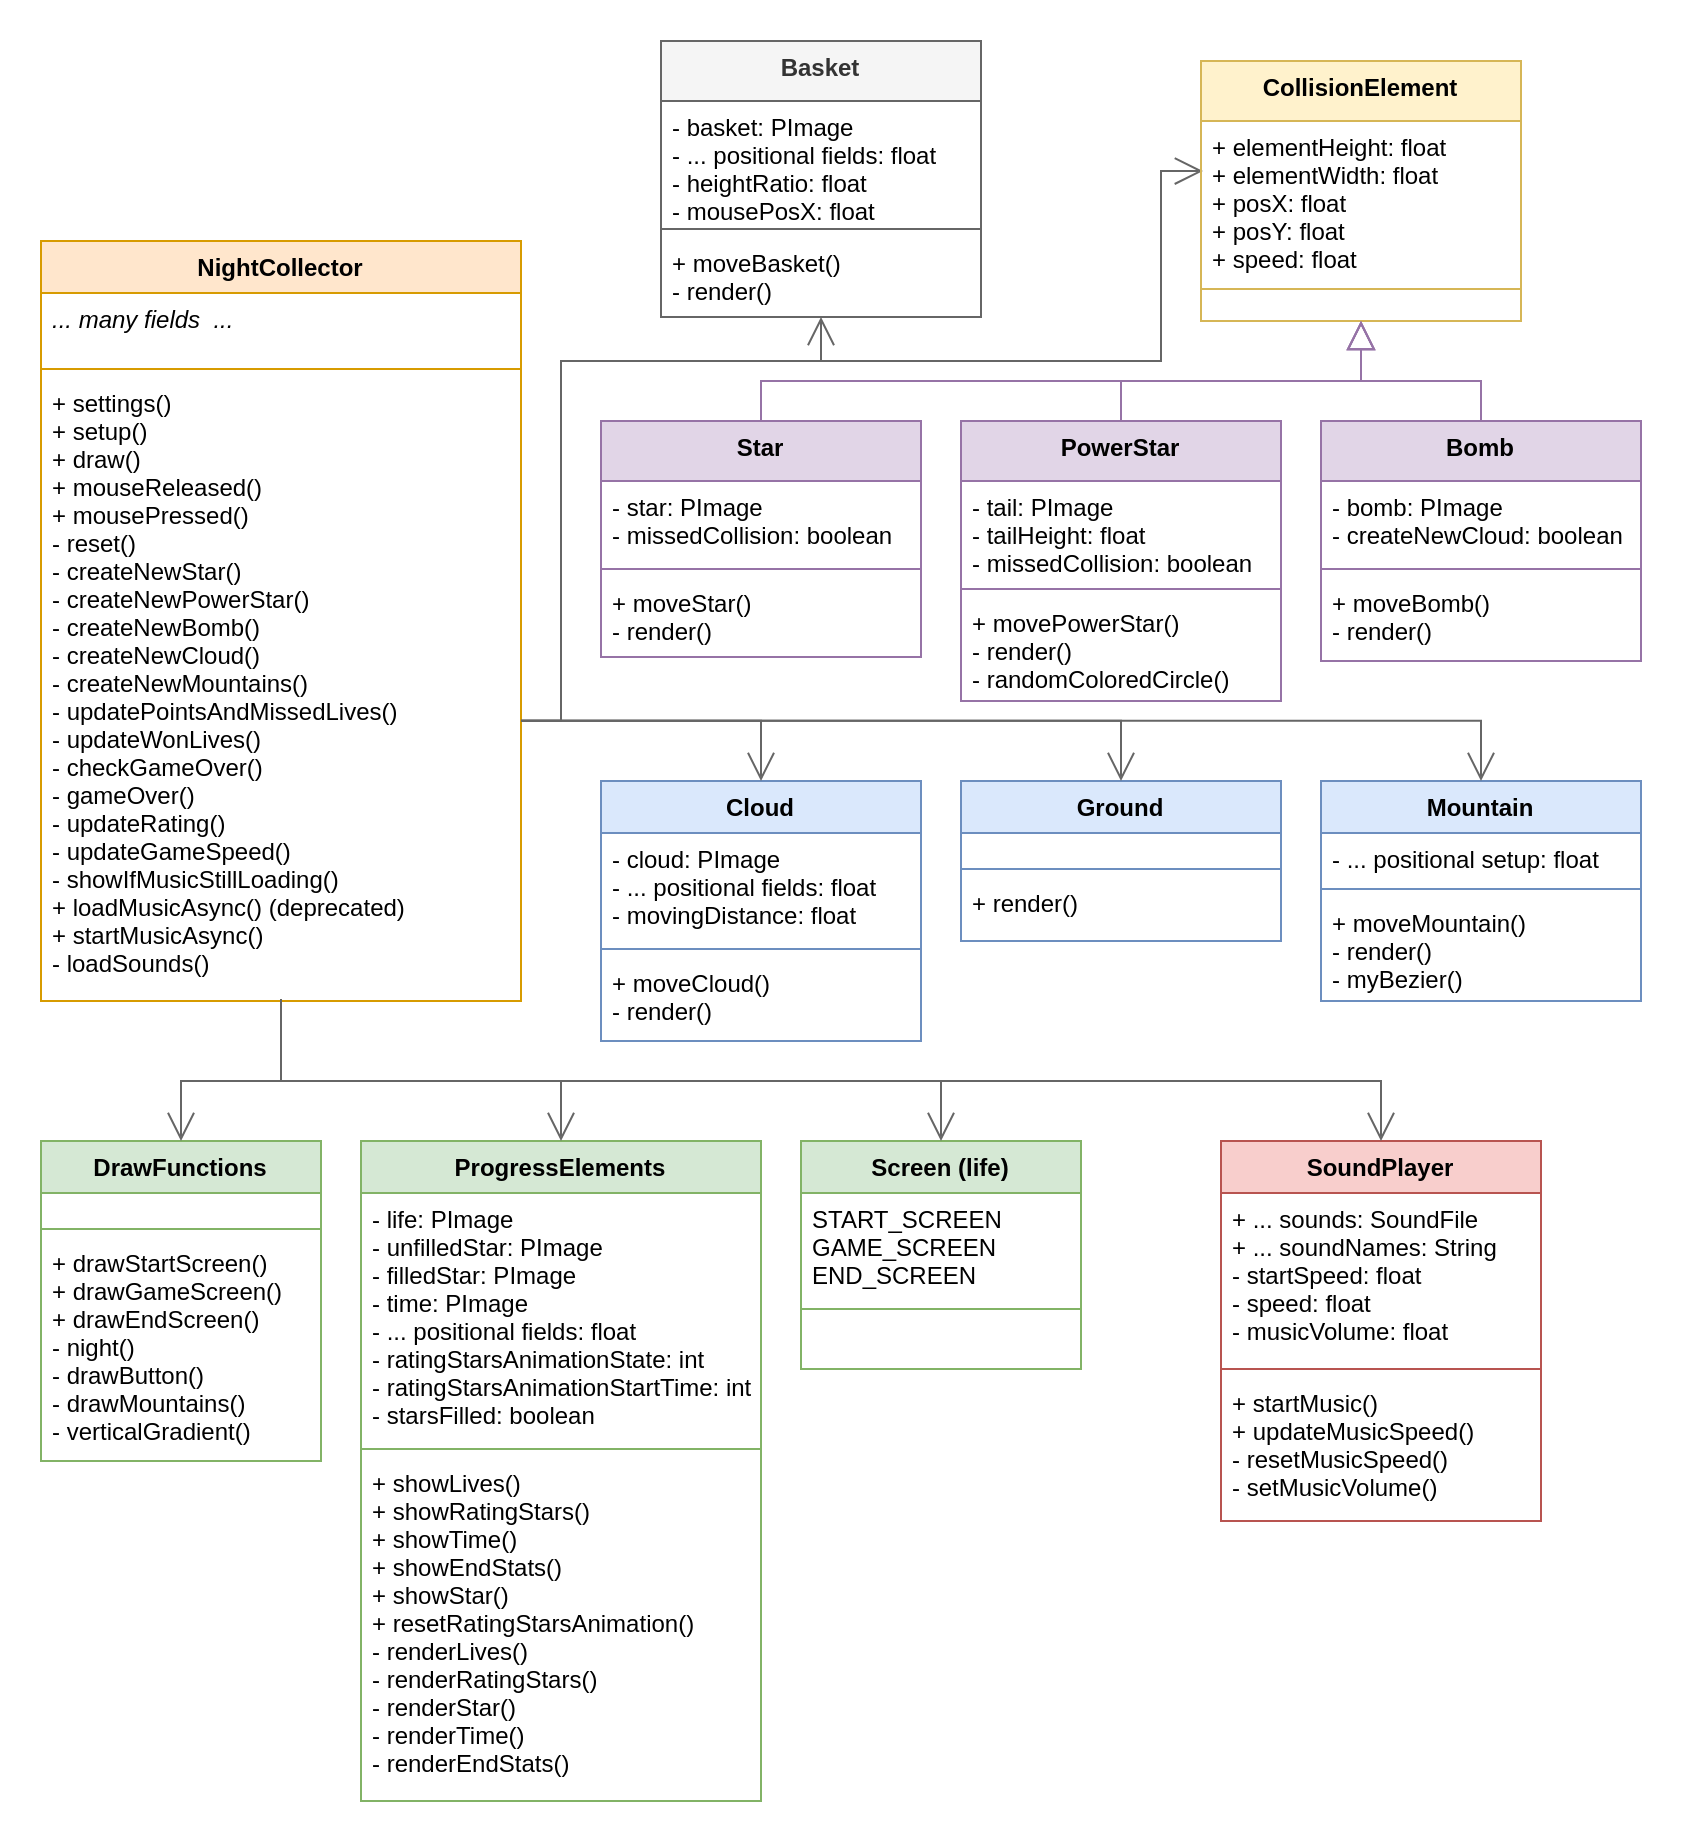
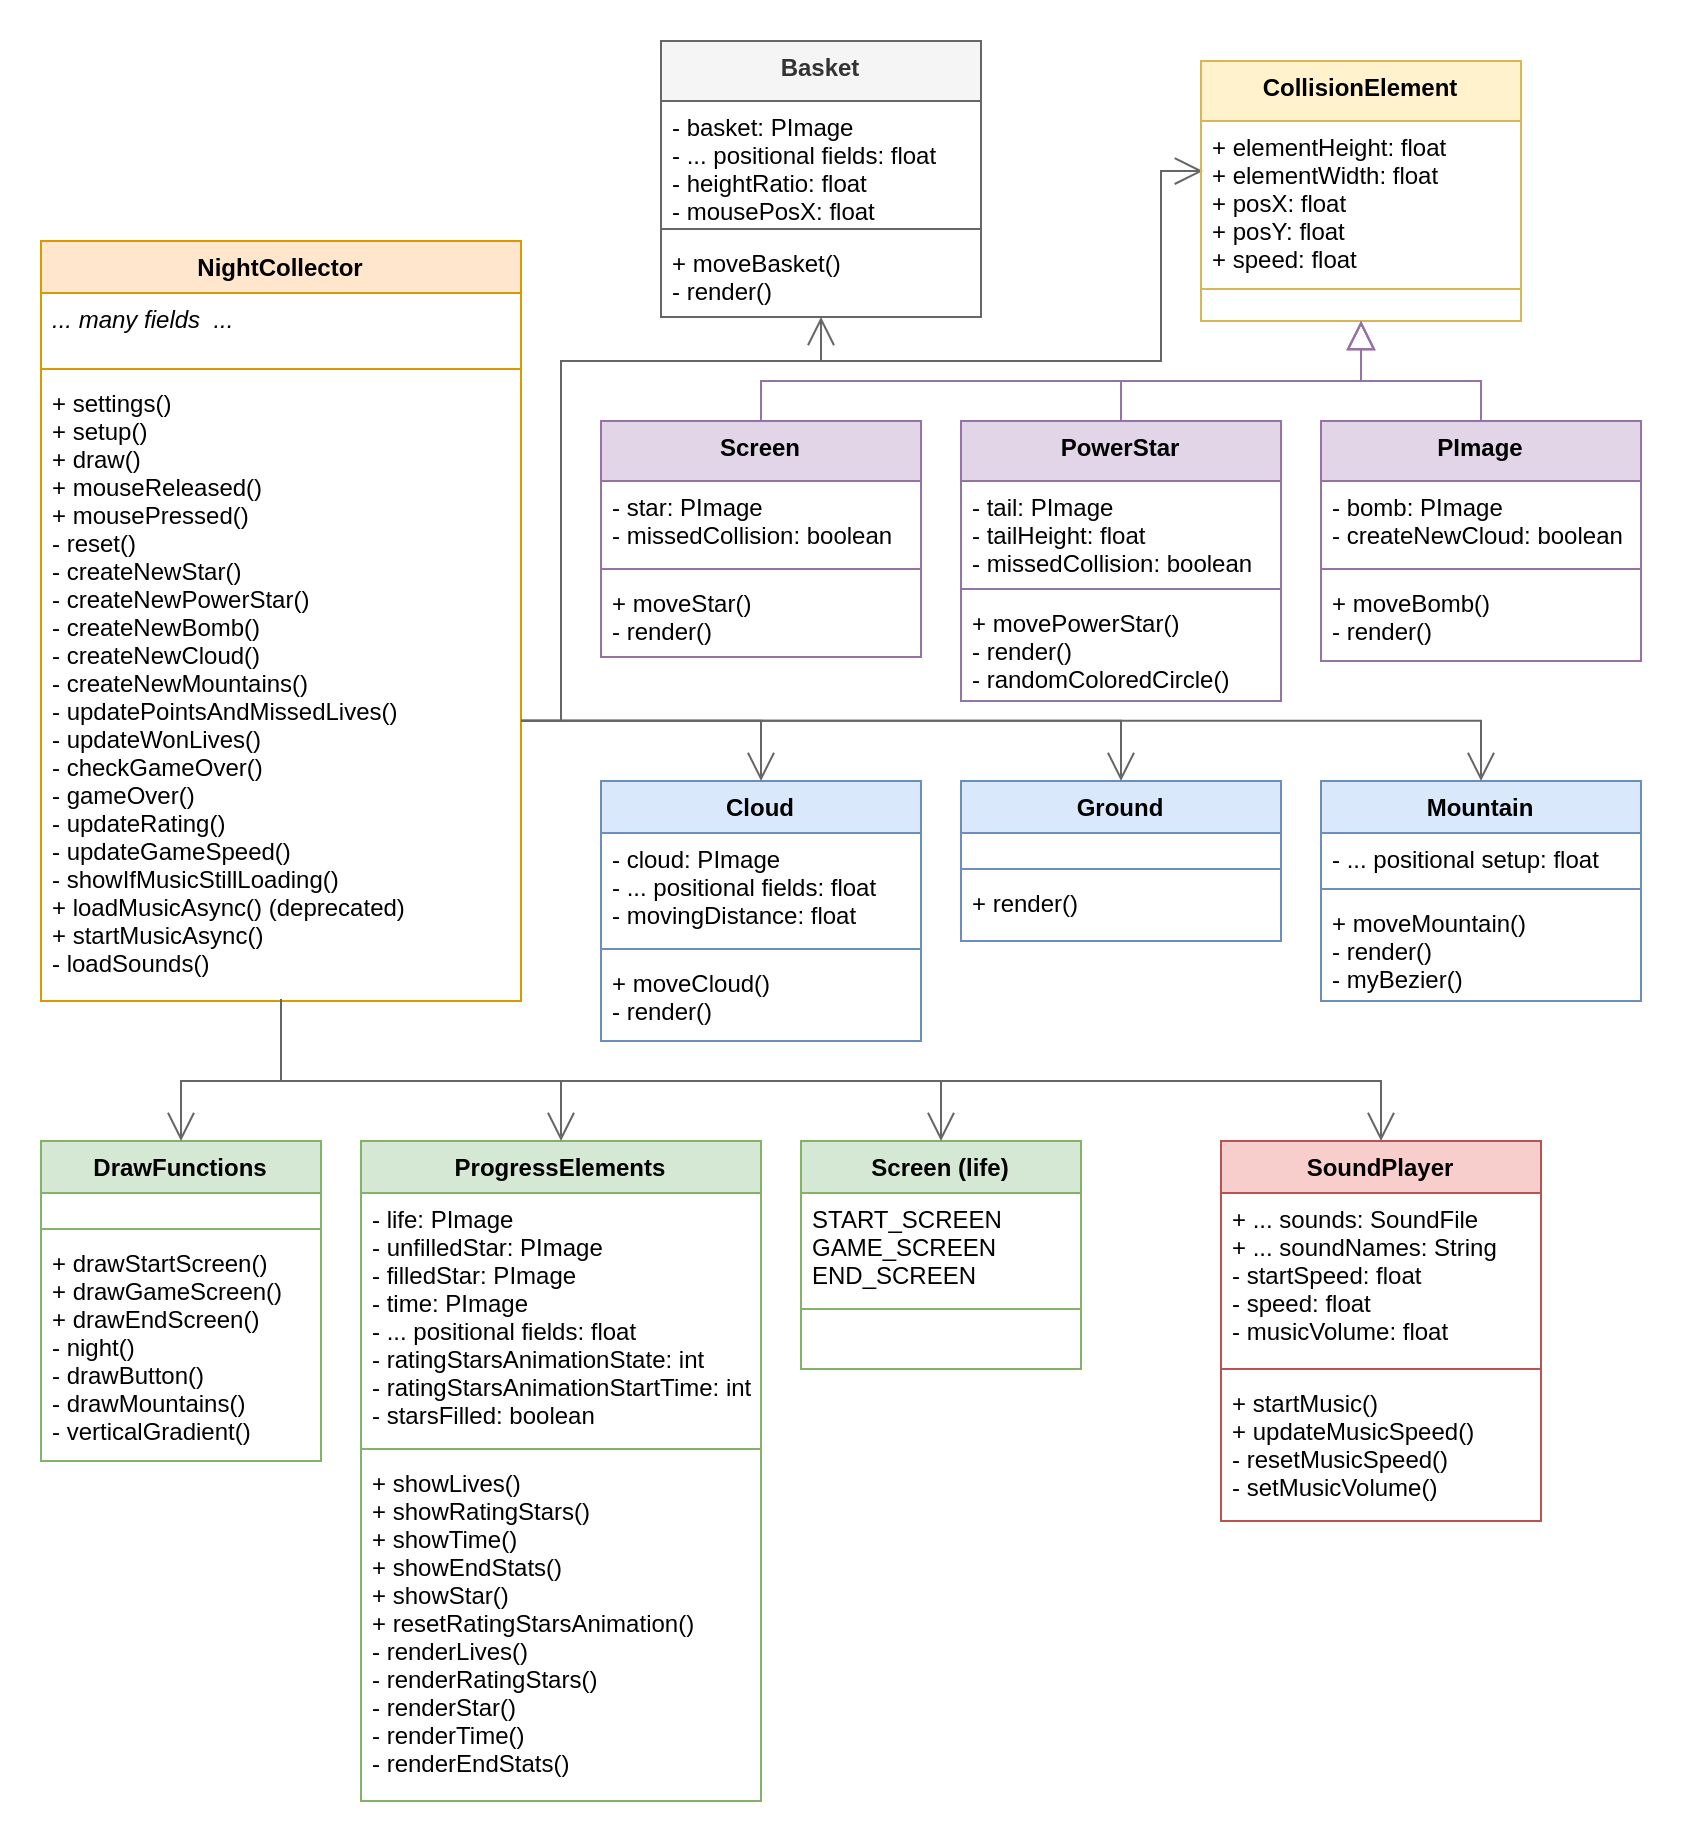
node "Star": label "Star" -> "Screen"
node "Bomb": label "Bomb" -> "PImage"
